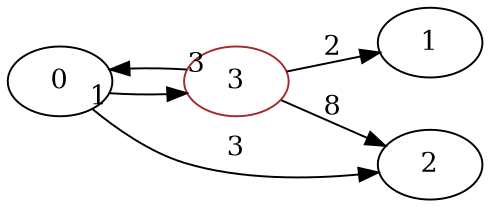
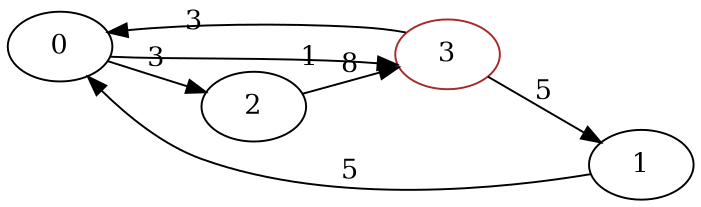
edge "3" -> "1": label "2" -> "5"
edge "3" -> "2": reversed
edge "1" -> "0": added, label "5"
